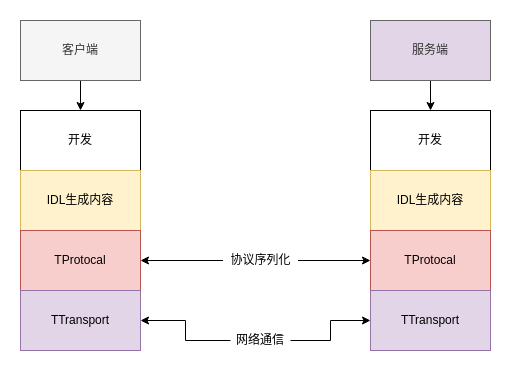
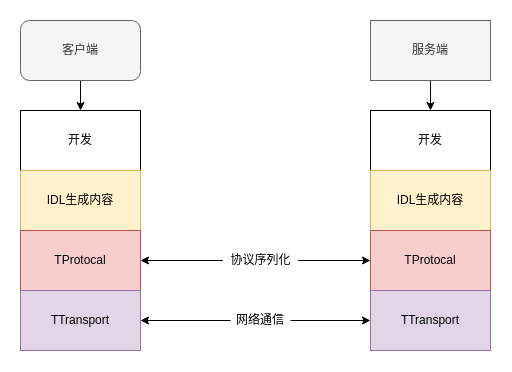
node "客户端": shape rectangle -> rounded rectangle
node "服务端": fillcolor #e1d5e7 -> #f5f5f5
node "网络通信": moved (261, 341) -> (261, 321)
